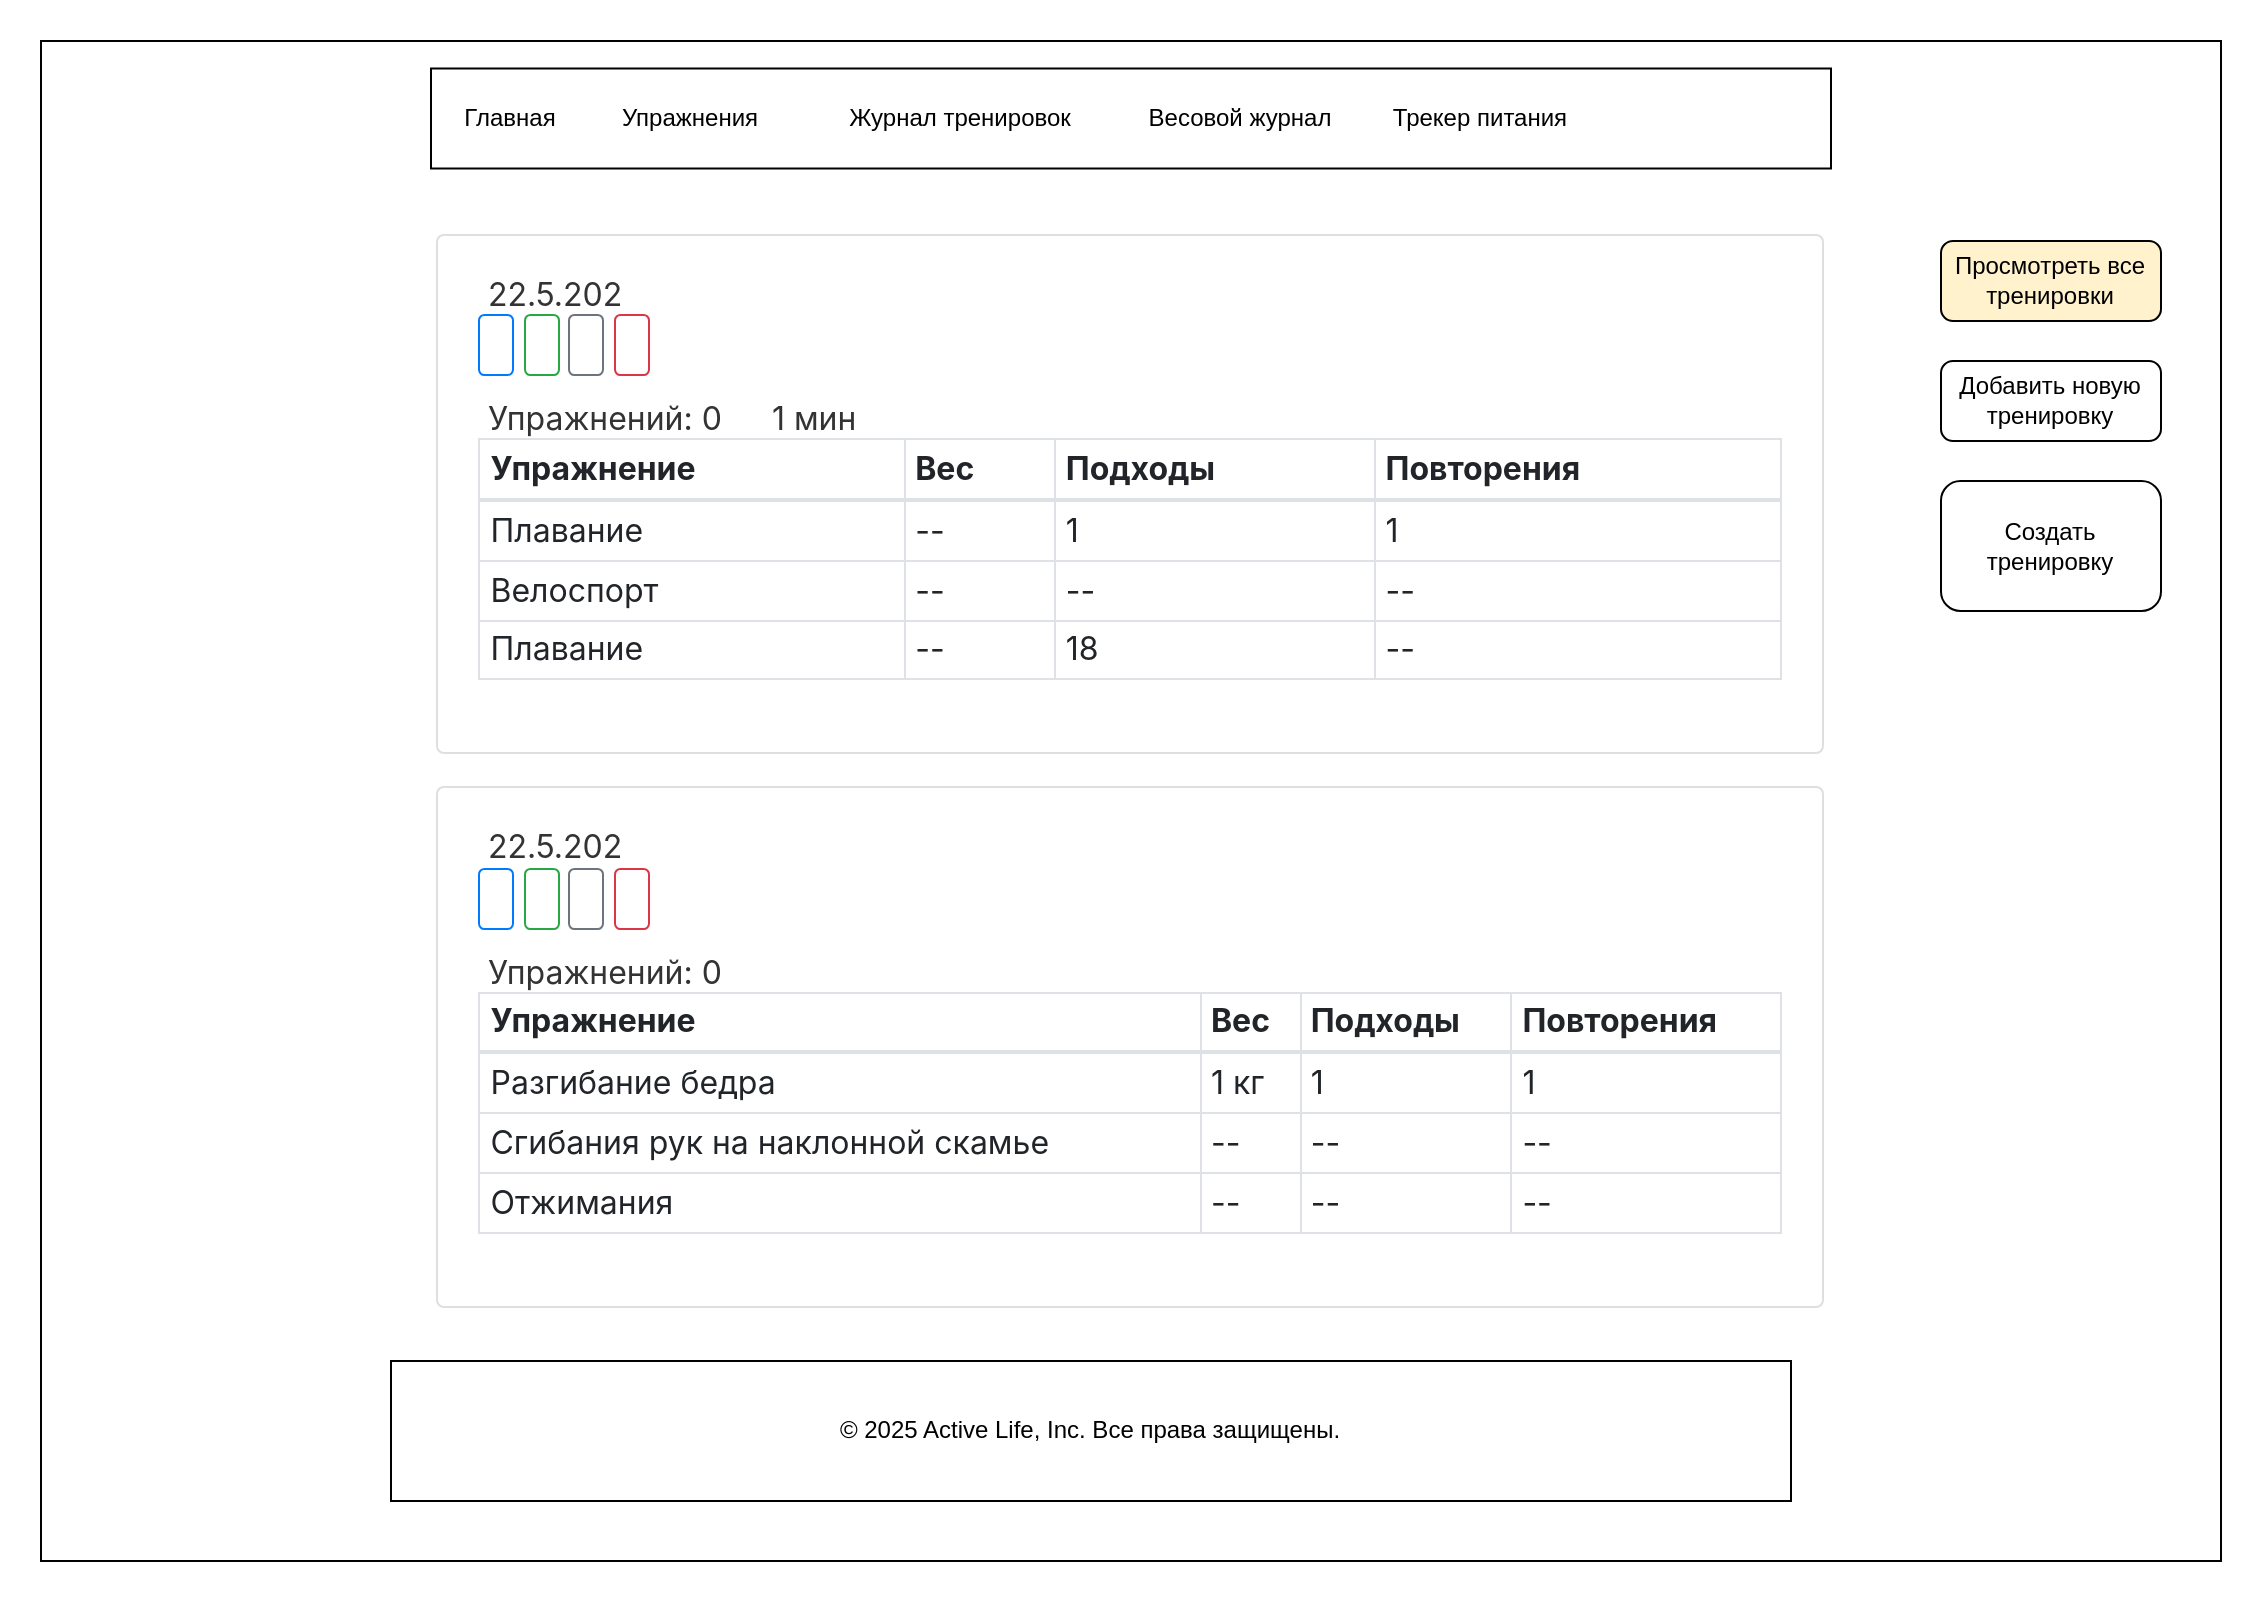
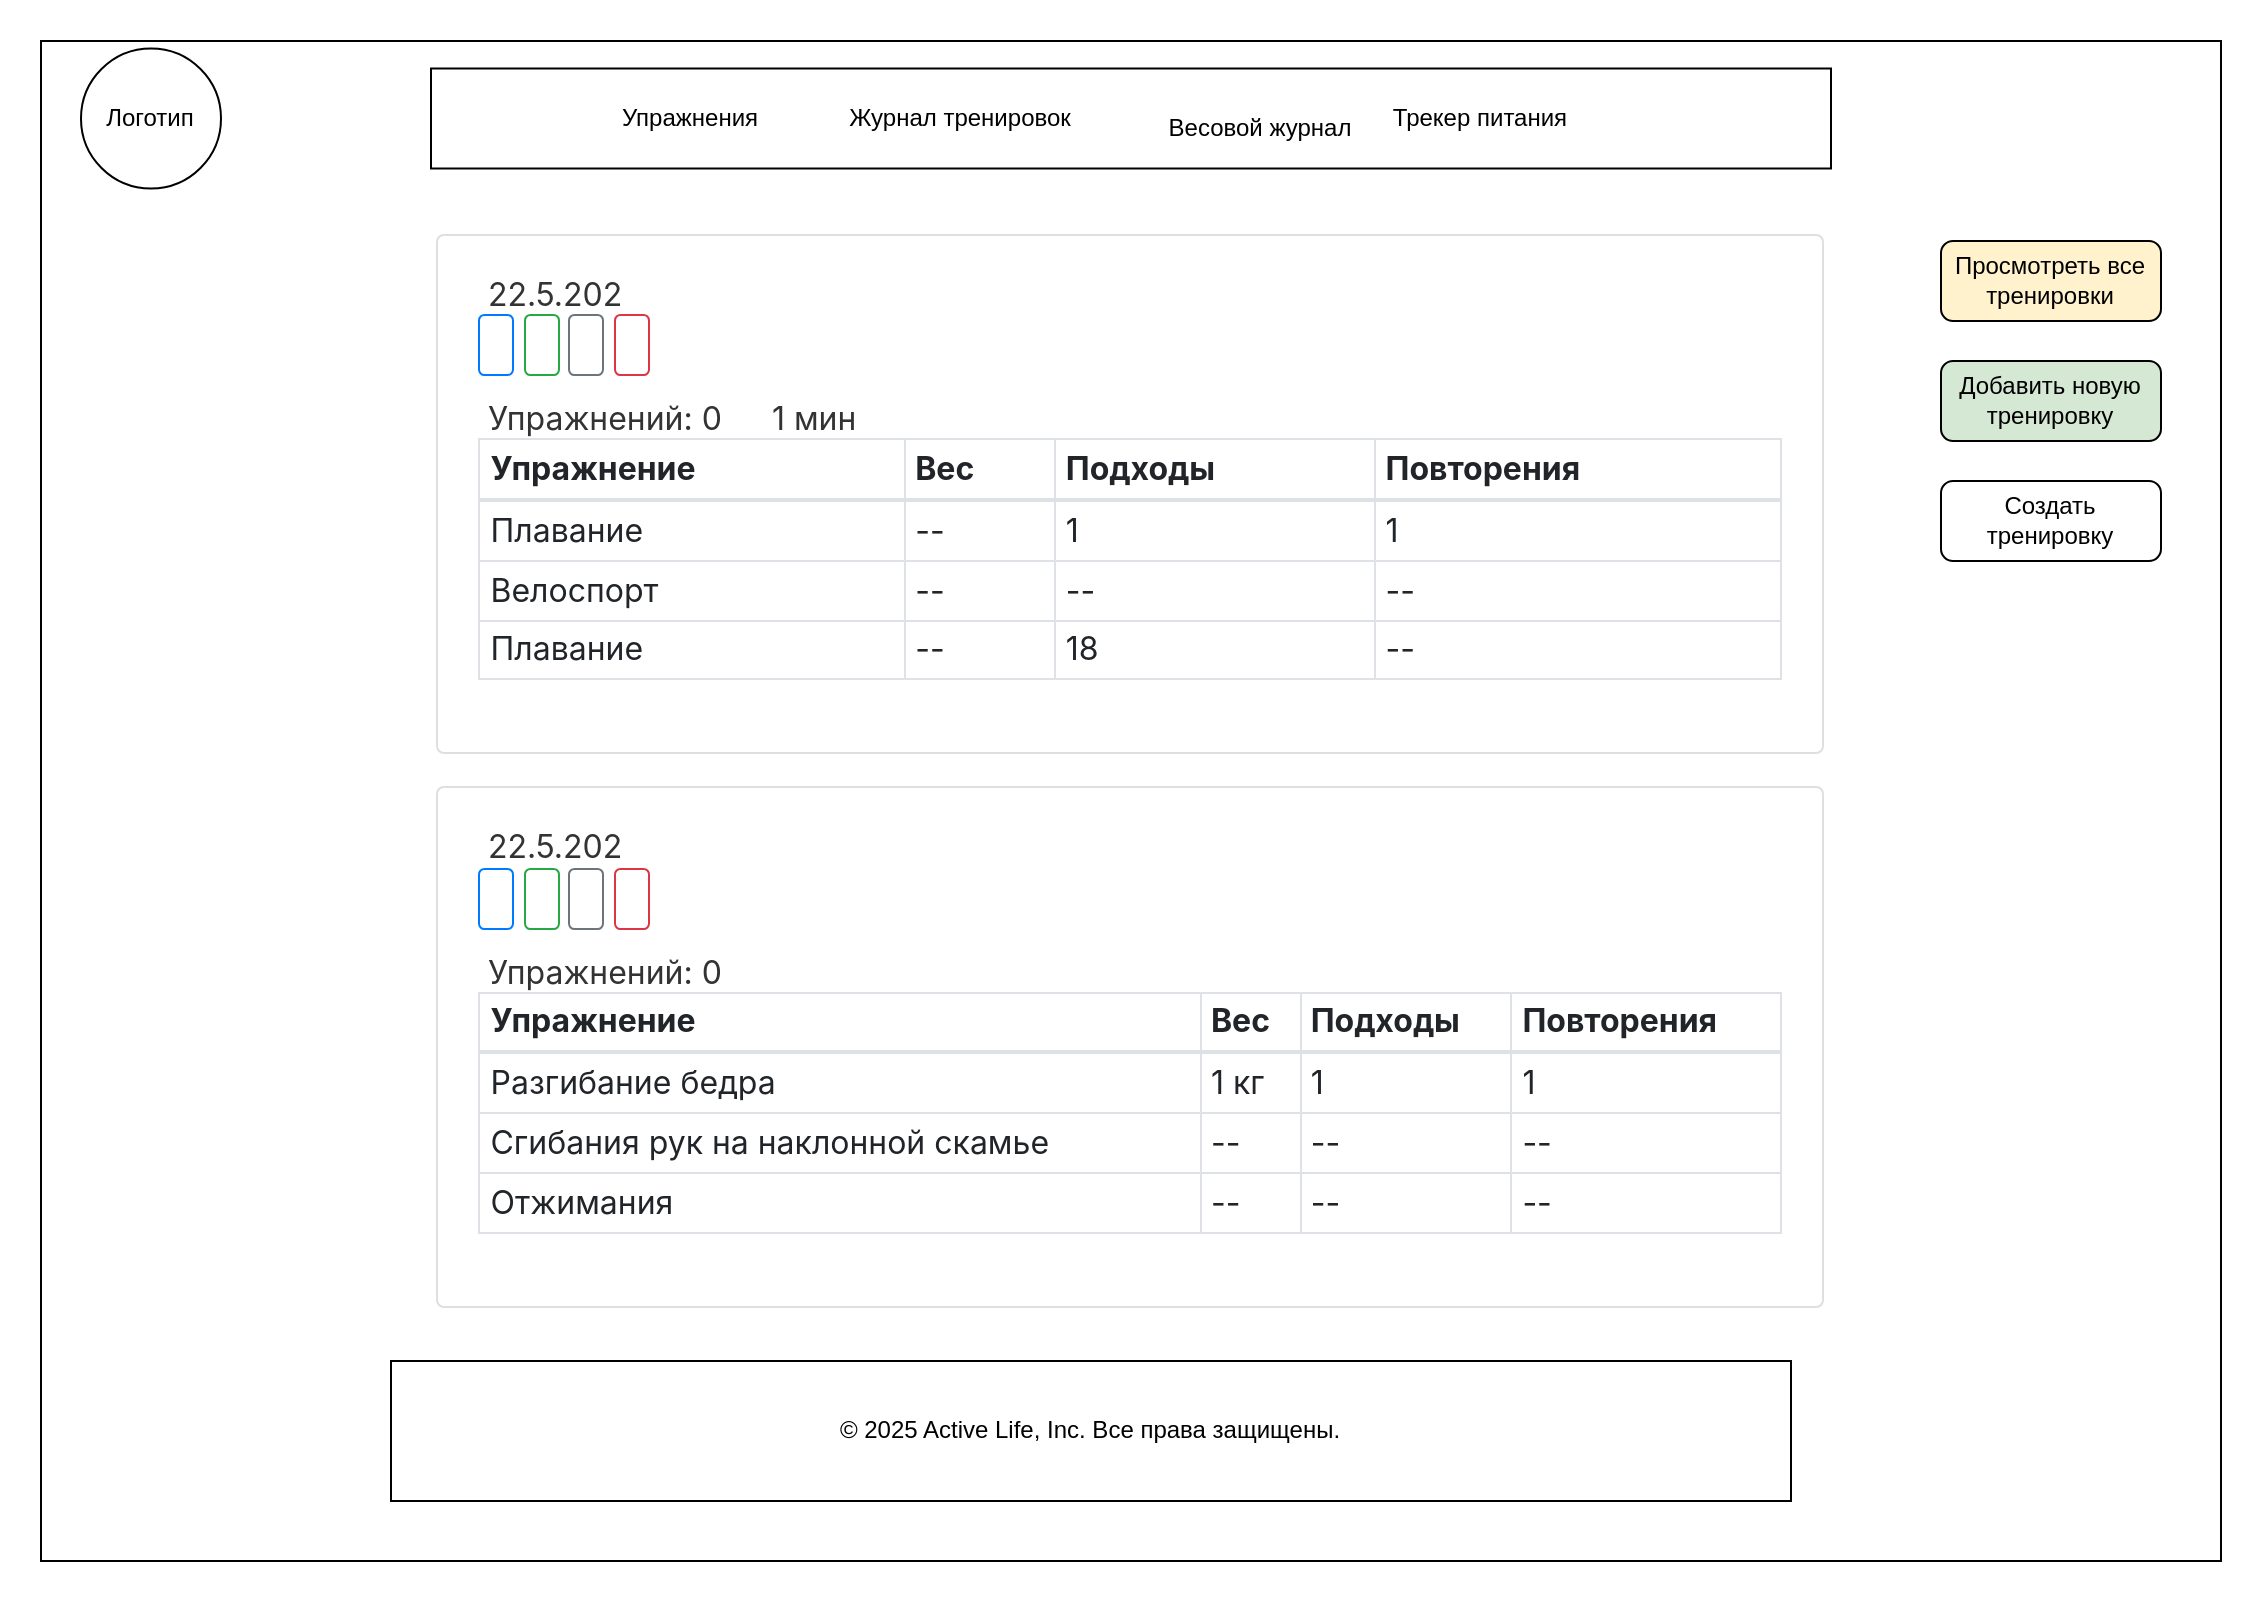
node "Логотип": added
node "Главная": removed
node "Весовой журнал": moved (1241, 119) -> (1261, 129)
node "Добавить новую тренировку": fillcolor #ffffff -> #d5e8d4
node "Создать тренировку": size 220x130 -> 220x80
